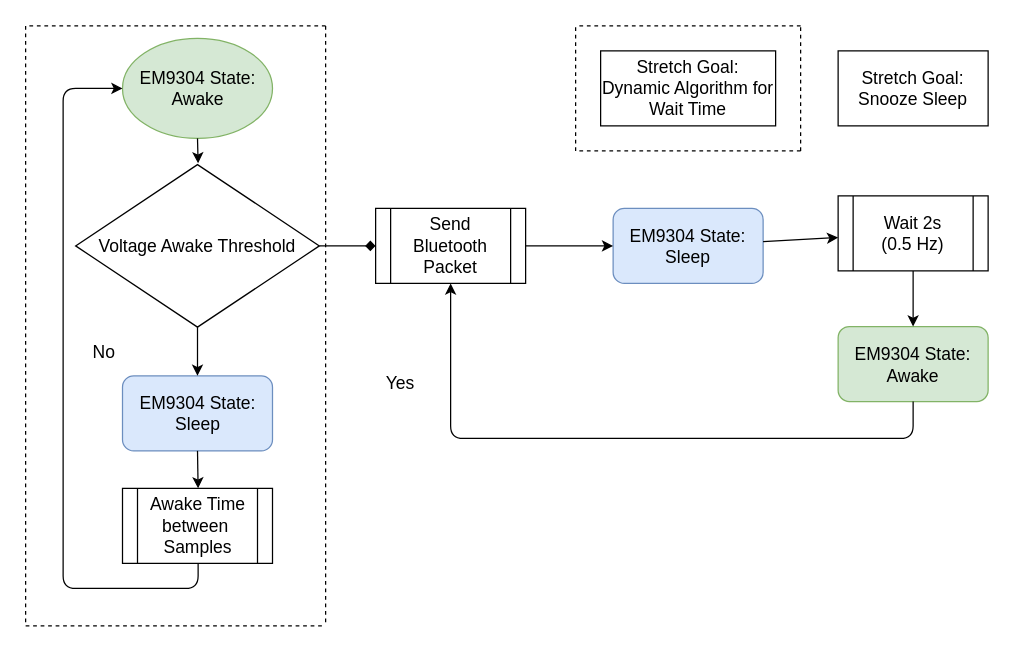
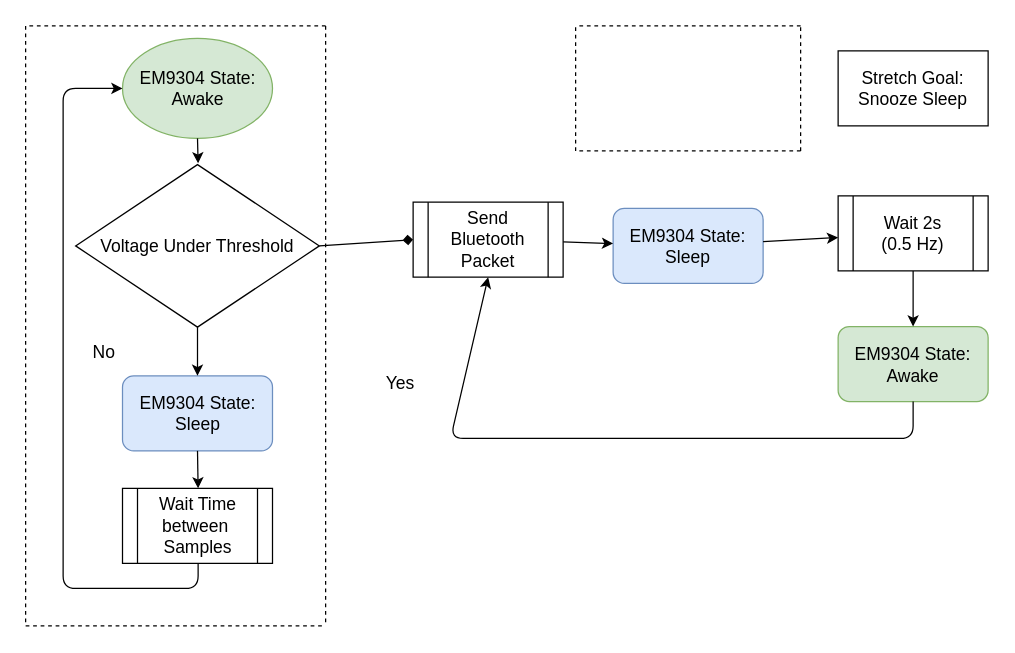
node "Stretch Goal: Dynamic Algorithm for Wait Time": removed
node "Voltage Awake Threshold": label "Voltage Awake Threshold" -> "Voltage Under Threshold"
node "Send Bluetooth Packet": moved (451, 246) -> (488, 239)
node "Awake Time between Samples": label "Awake Time between Samples" -> "Wait Time between Samples"
